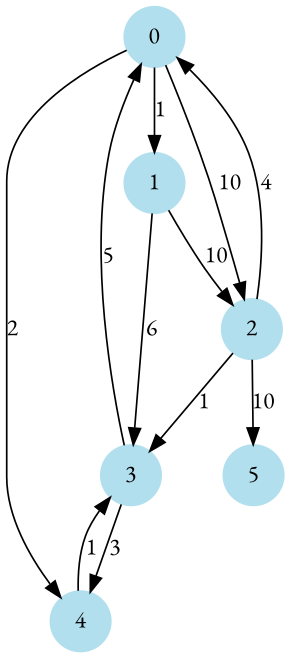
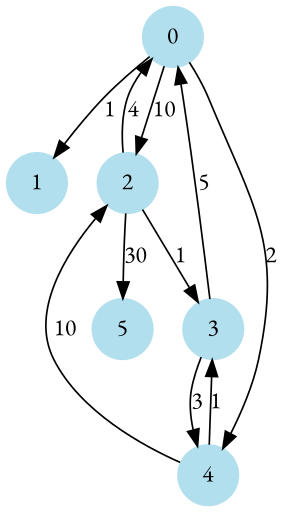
edge "1" -> "2": now "4" -> "2"
edge "1" -> "3": removed, label "6"
edge "2" -> "5": label "10" -> "30"
